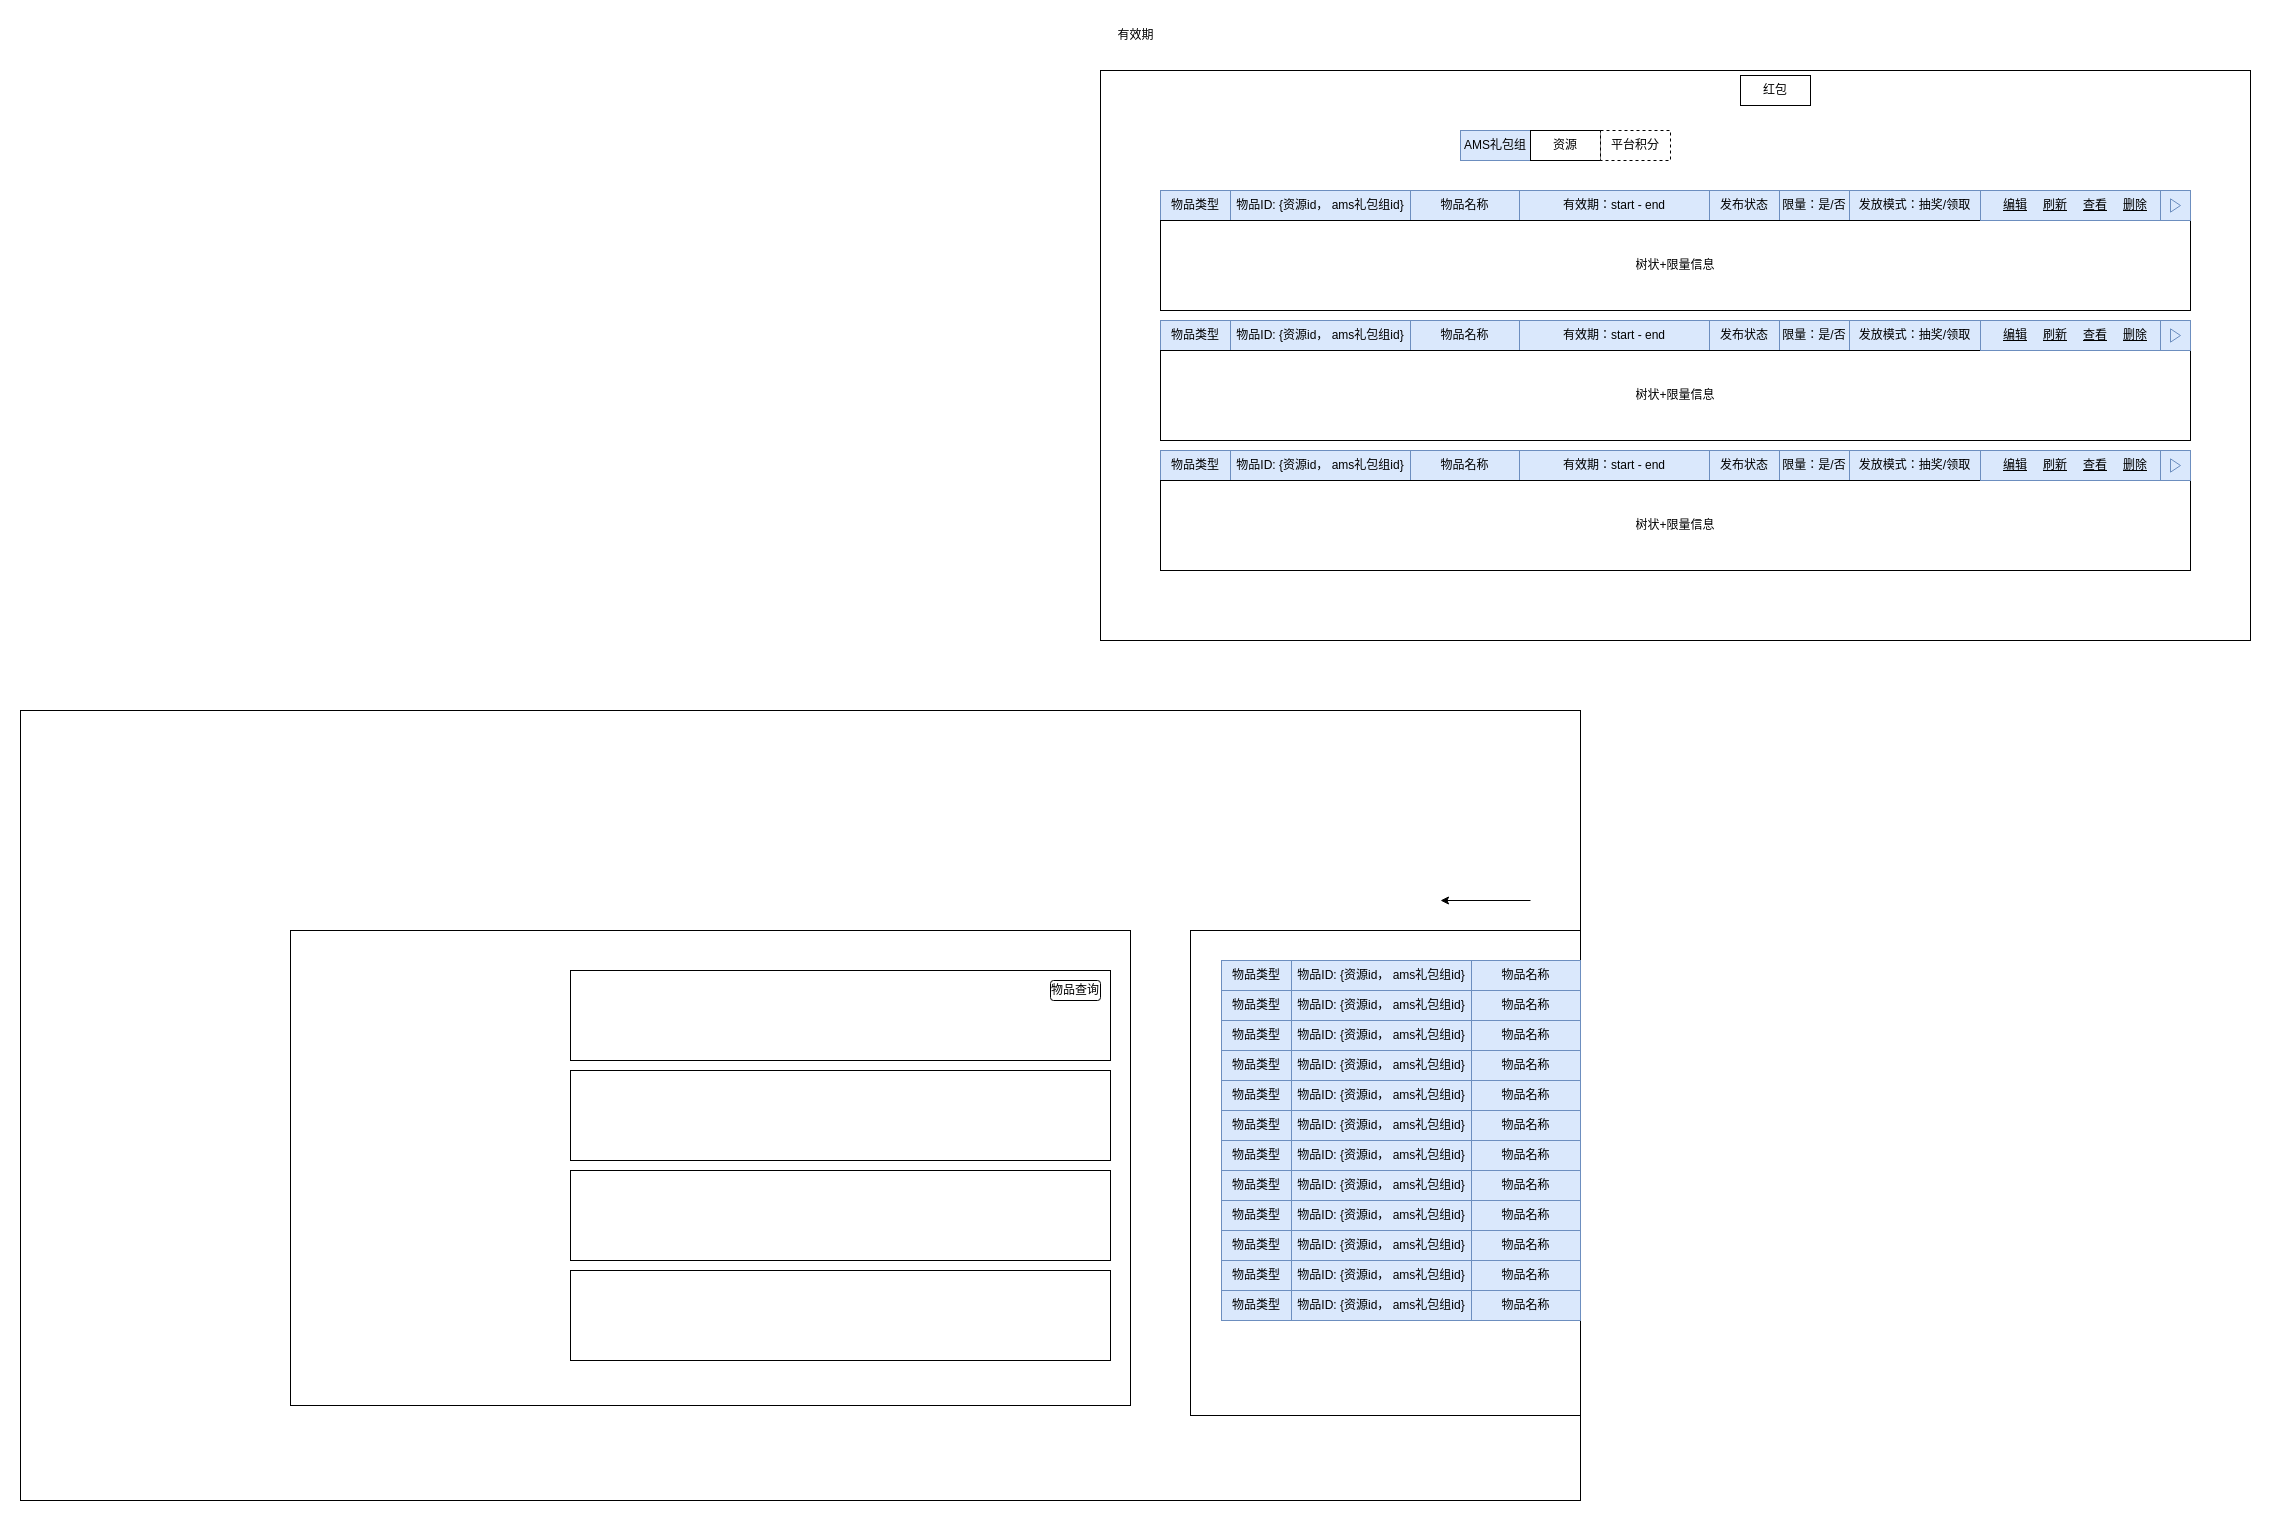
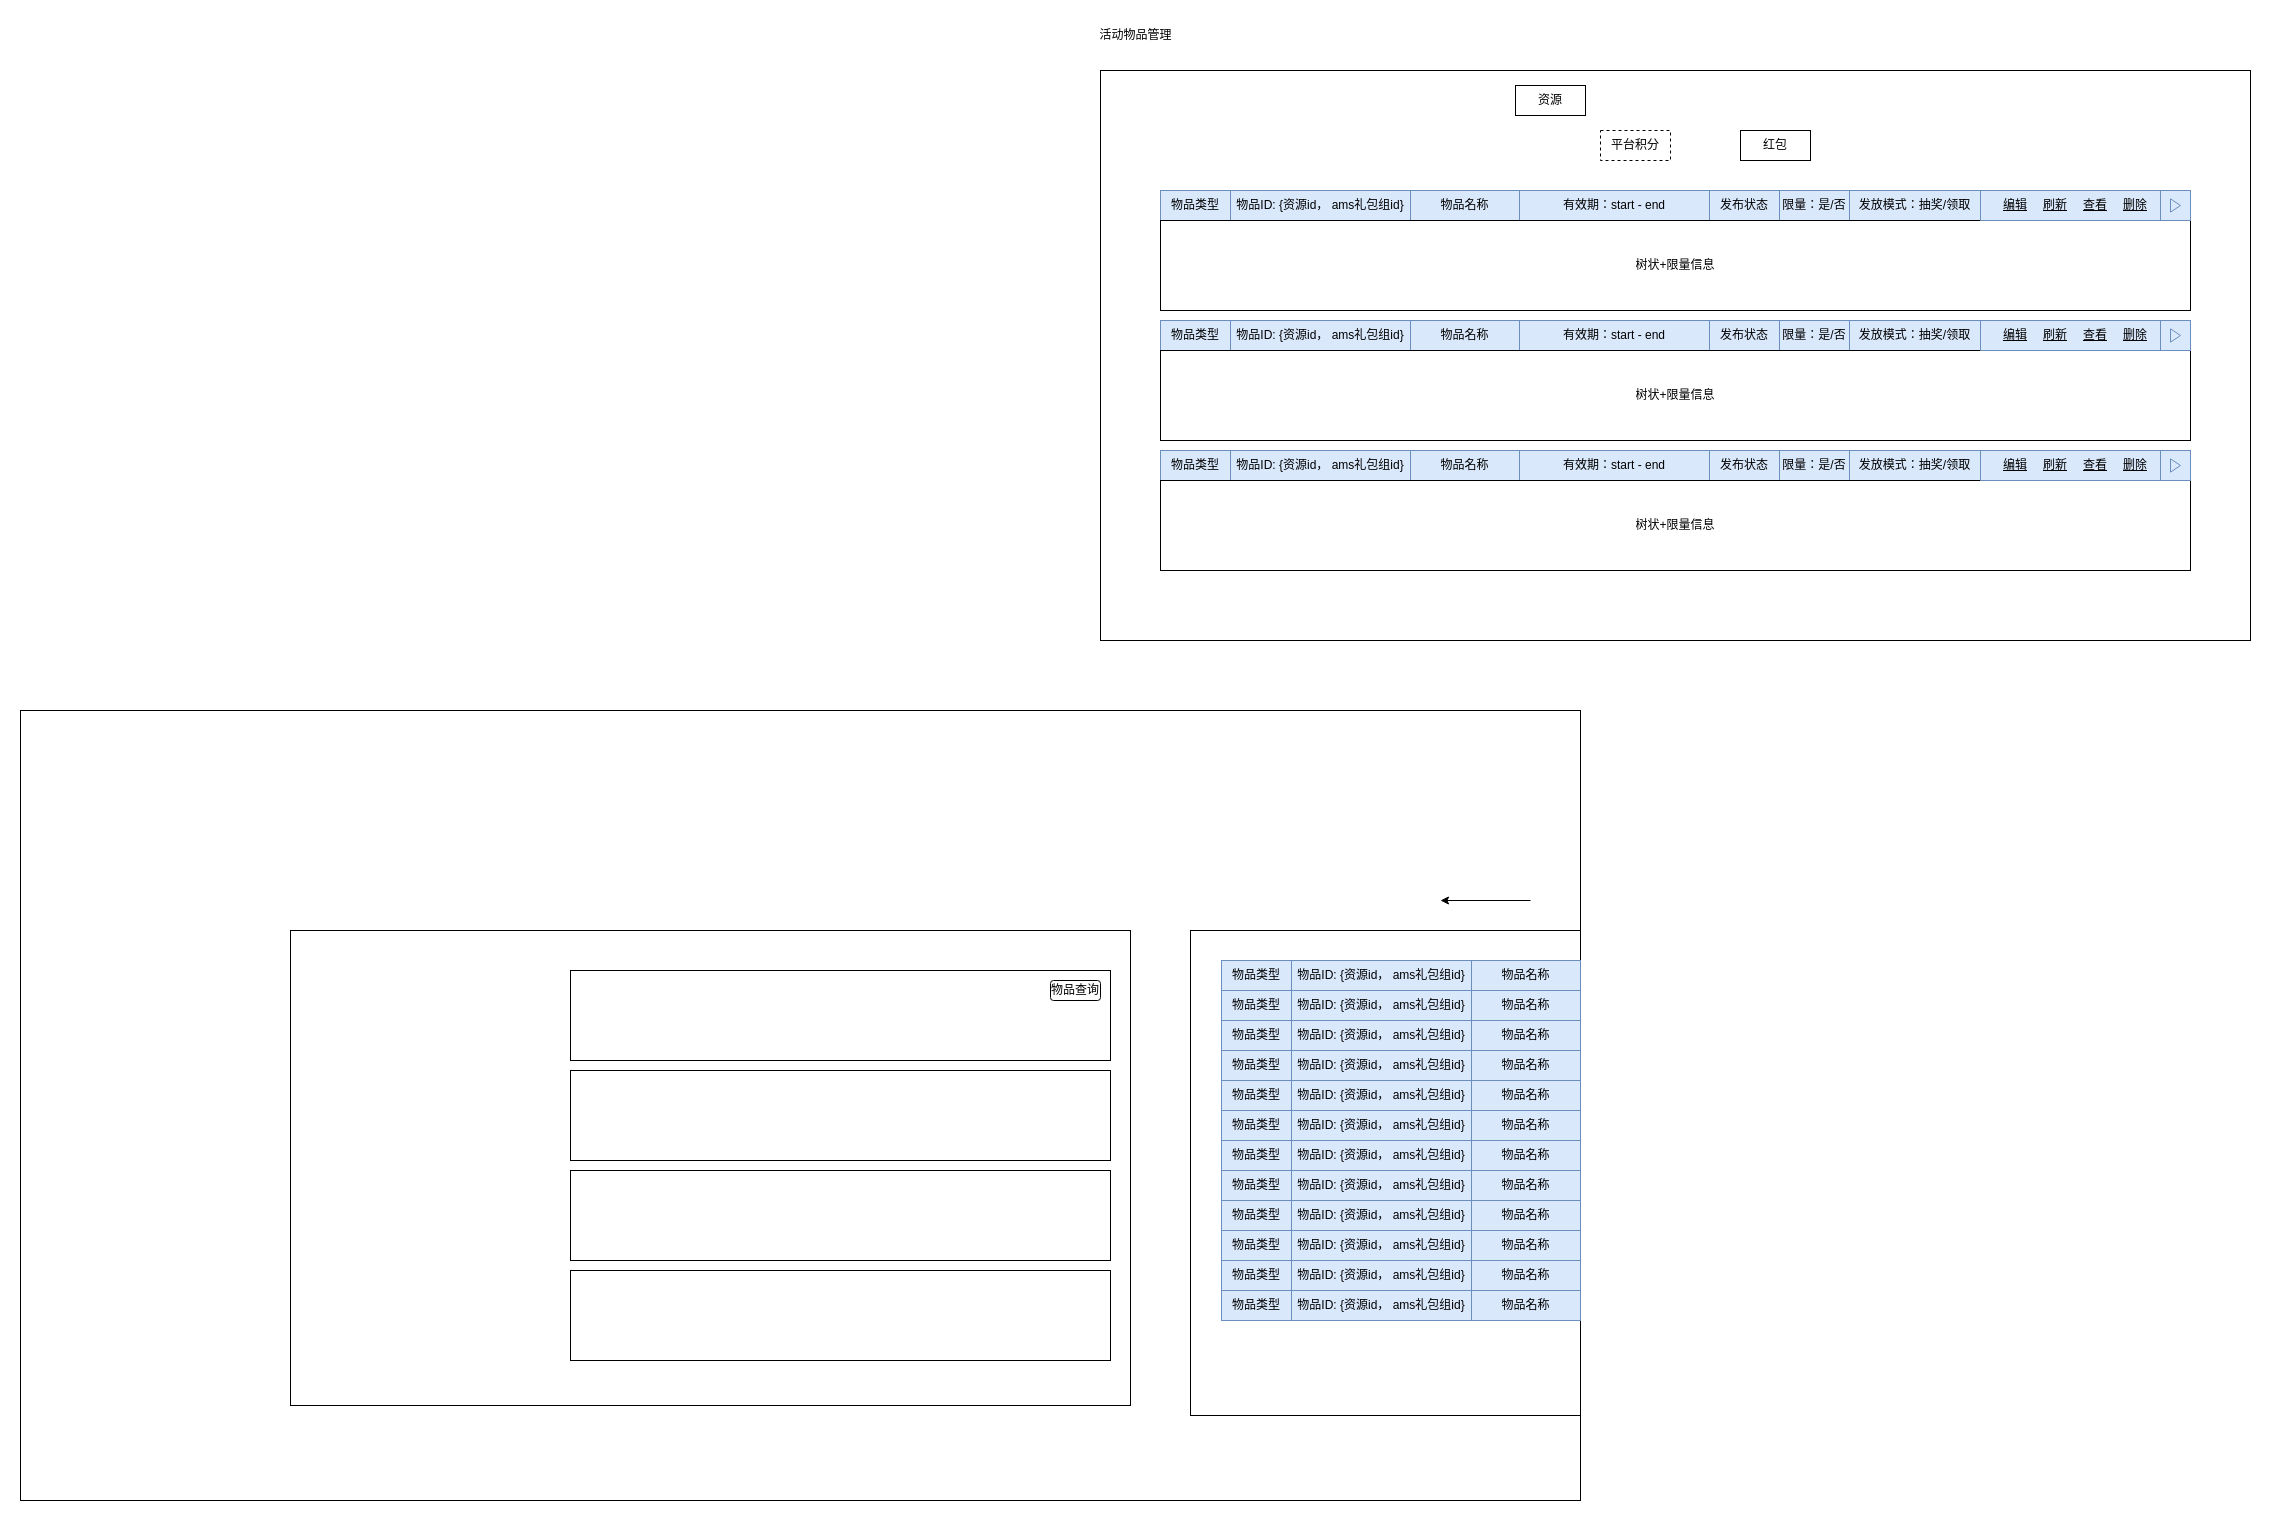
node "有效期": label "有效期" -> "活动物品管理"
node "红包": moved (1776, 91) -> (1776, 146)
node "AMS礼包组": removed
node "资源": moved (1566, 146) -> (1551, 101)
